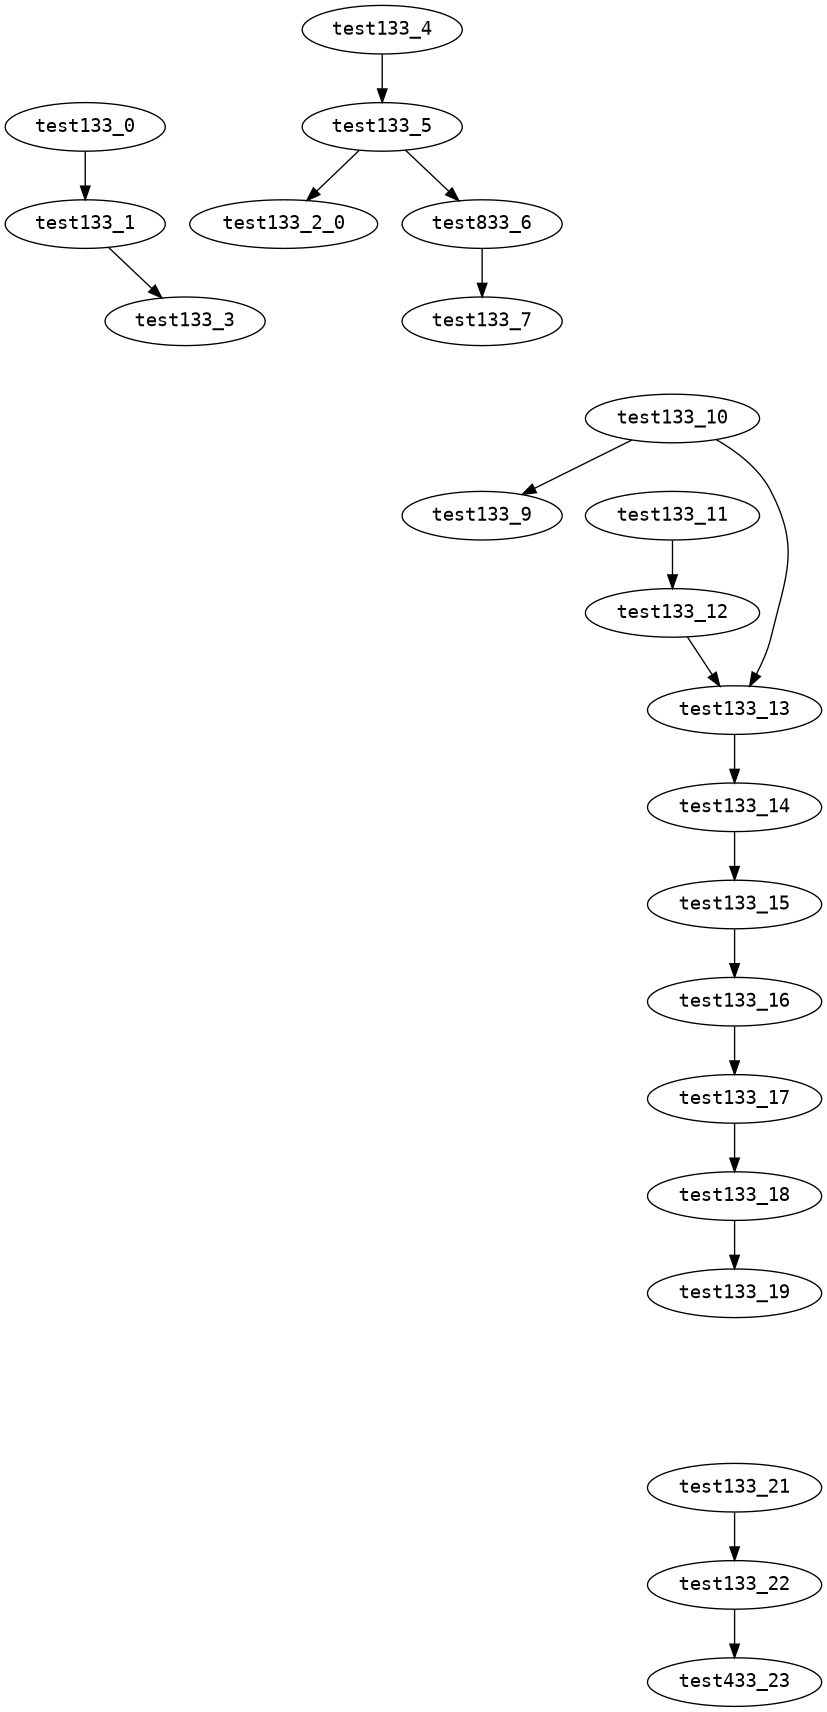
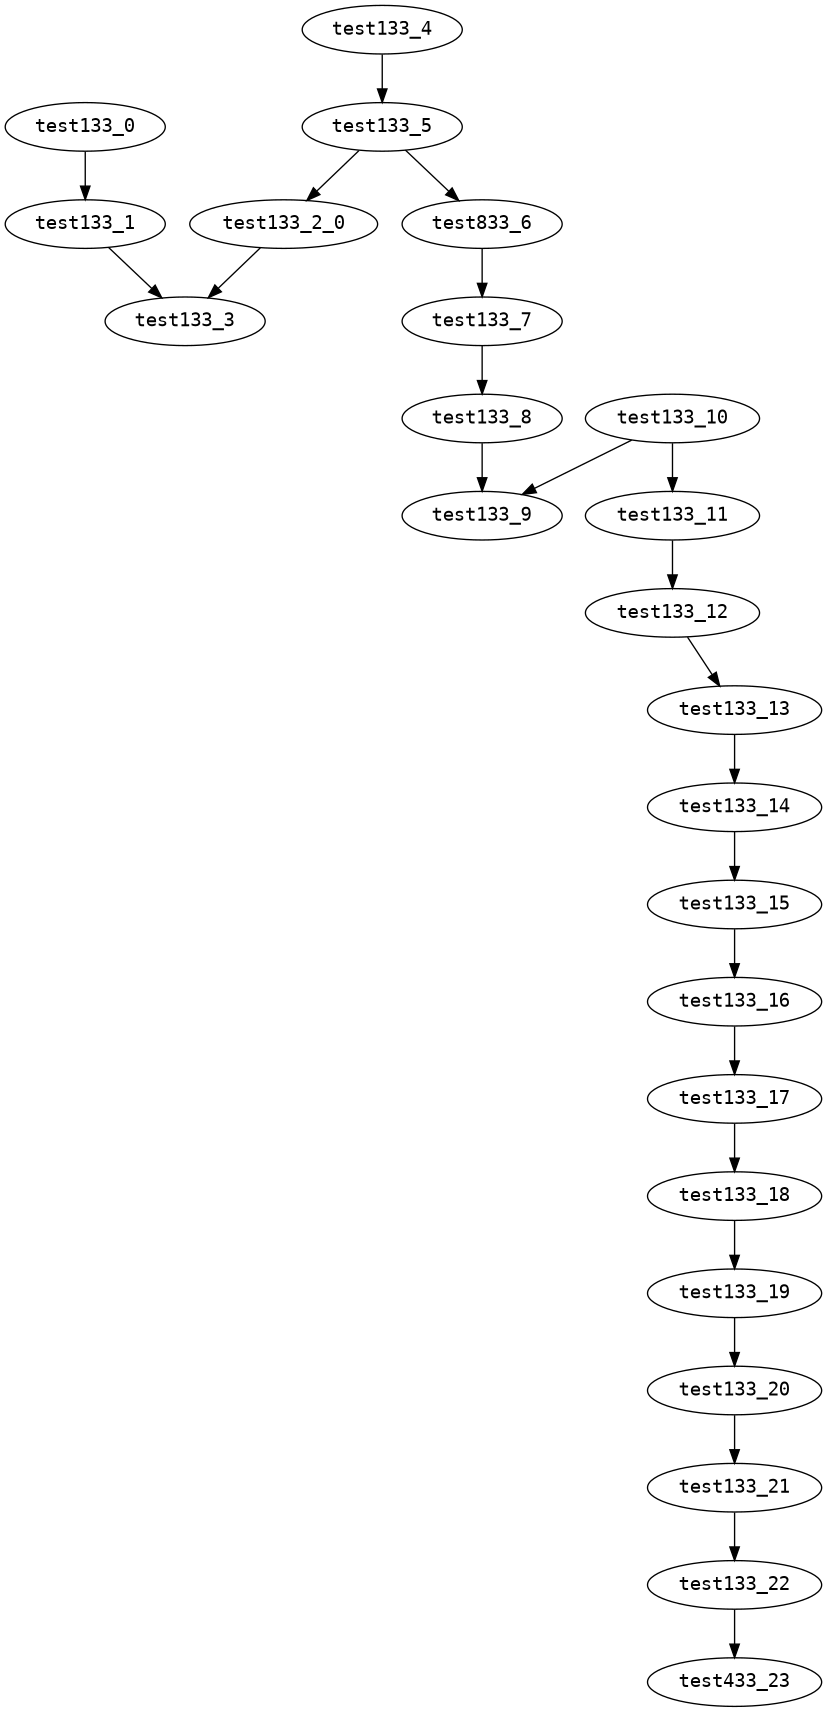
edge "test133_2_0" -> "test133_3": added
node "test133_8": added
edge "test133_10" -> "test133_13": now "test133_10" -> "test133_11"
node "test133_20": added
